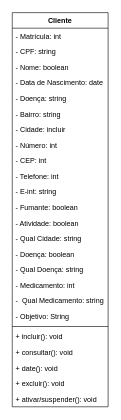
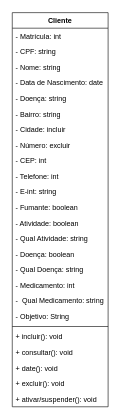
node "- Nome: boolean": label "- Nome: boolean" -> "- Nome: string"
node "- Número: int": label "- Número: int" -> "- Número: excluir"
node "- Qual Cidade: string": label "- Qual Cidade: string" -> "- Qual Atividade: string"
